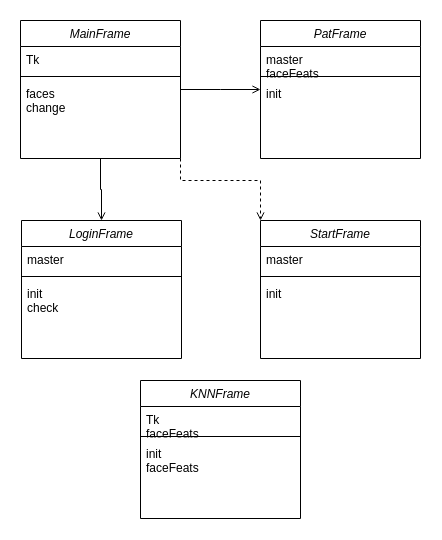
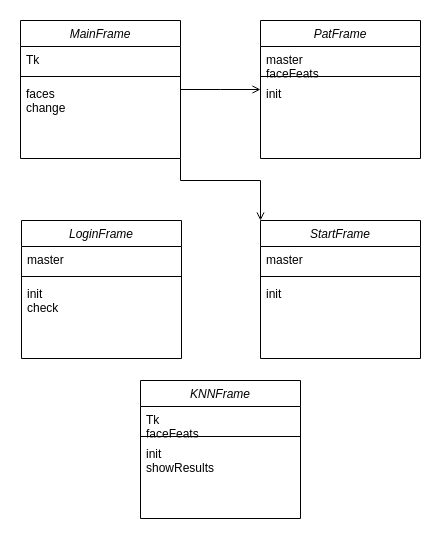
edge "MainFrame" -> "StartFrame": style dashed -> solid
edge "MainFrame" -> "LoginFrame": removed
node "init faceFeats": label "init faceFeats" -> "init showResults"
